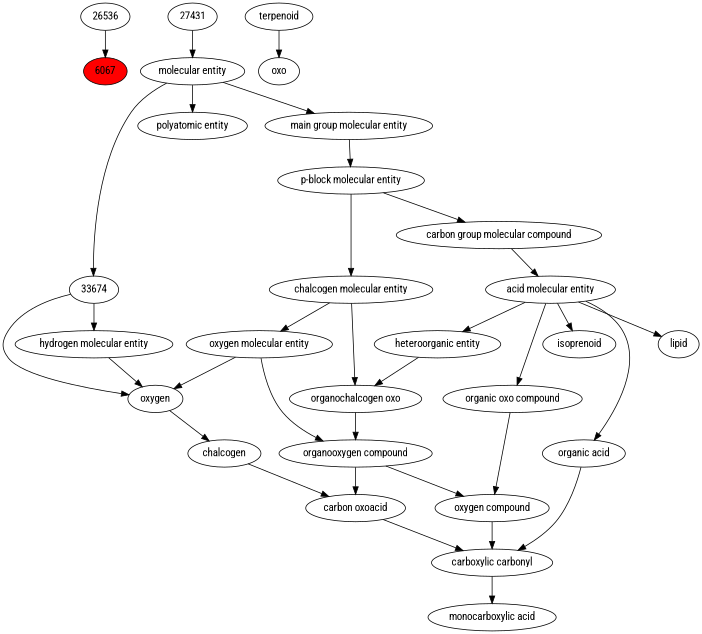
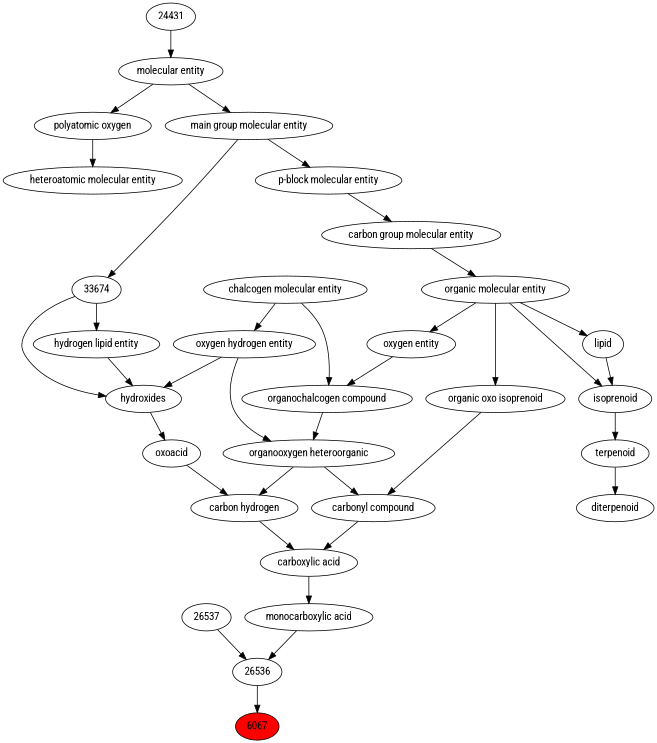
node "27431": label "27431" -> "24431"
node "oxo": label "oxo" -> "diterpenoid"
node "polyatomic entity": label "polyatomic entity" -> "polyatomic oxygen"
edge "molecular entity" -> "33674": now "main group molecular entity" -> "33674"
node "heteroatomic molecular entity": added
edge "p-block molecular entity" -> "chalcogen molecular entity": removed
node "carbon group molecular compound": label "carbon group molecular compound" -> "carbon group molecular entity"
node "acid molecular entity": label "acid molecular entity" -> "organic molecular entity"
node "hydrogen molecular entity": label "hydrogen molecular entity" -> "hydrogen lipid entity"
node "oxygen molecular entity": label "oxygen molecular entity" -> "oxygen hydrogen entity"
node "heteroorganic entity": label "heteroorganic entity" -> "oxygen entity"
edge "lipid" -> "isoprenoid": added
node "oxygen": label "oxygen" -> "hydroxides"
node "organochalcogen oxo": label "organochalcogen oxo" -> "organochalcogen compound"
node "organic oxo compound": label "organic oxo compound" -> "organic oxo isoprenoid"
edge "isoprenoid" -> "terpenoid": added
node "chalcogen": label "chalcogen" -> "oxoacid"
node "organooxygen compound": label "organooxygen compound" -> "organooxygen heteroorganic"
node "organic acid": removed
node "carbon oxoacid": label "carbon oxoacid" -> "carbon hydrogen"
node "oxygen compound": label "oxygen compound" -> "carbonyl compound"
node "carboxylic carbonyl": label "carboxylic carbonyl" -> "carboxylic acid"
node "26537": added
edge "monocarboxylic acid" -> "26536": added
